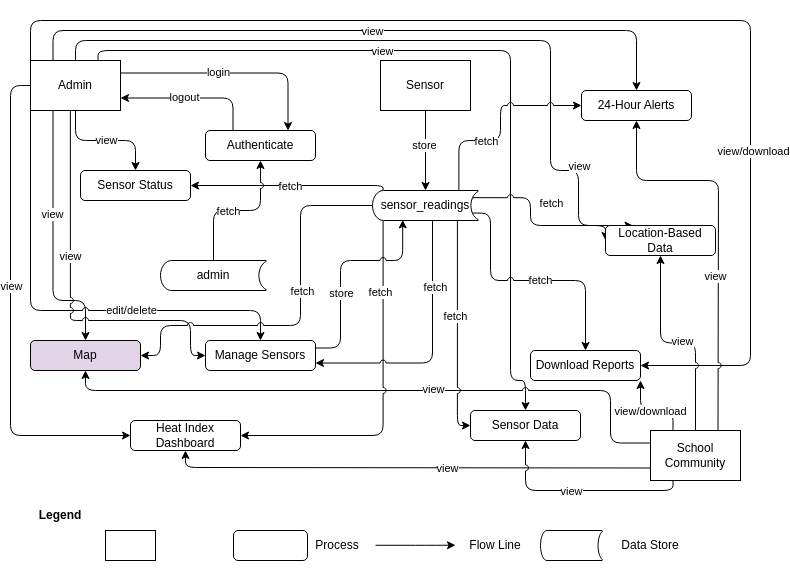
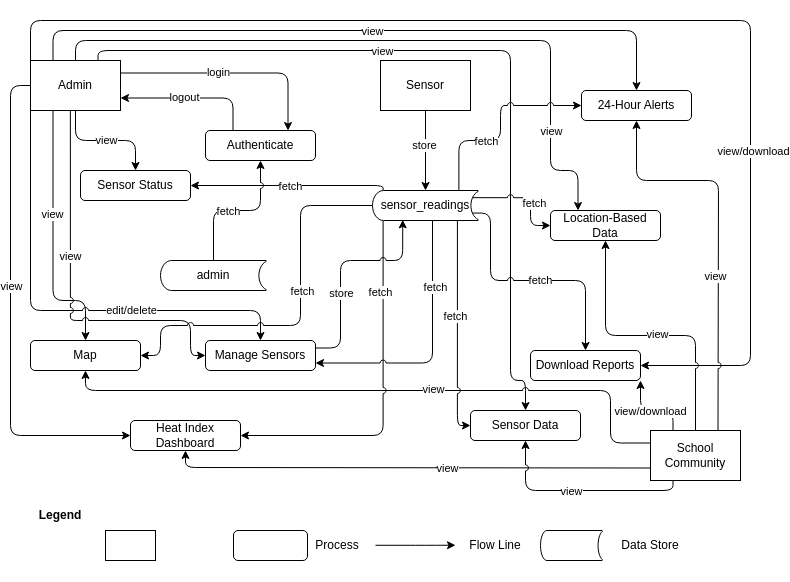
node "Location-Based Data": moved (661, 241) -> (606, 226)
node "Map": fillcolor #e1d5e7 -> #ffffff
